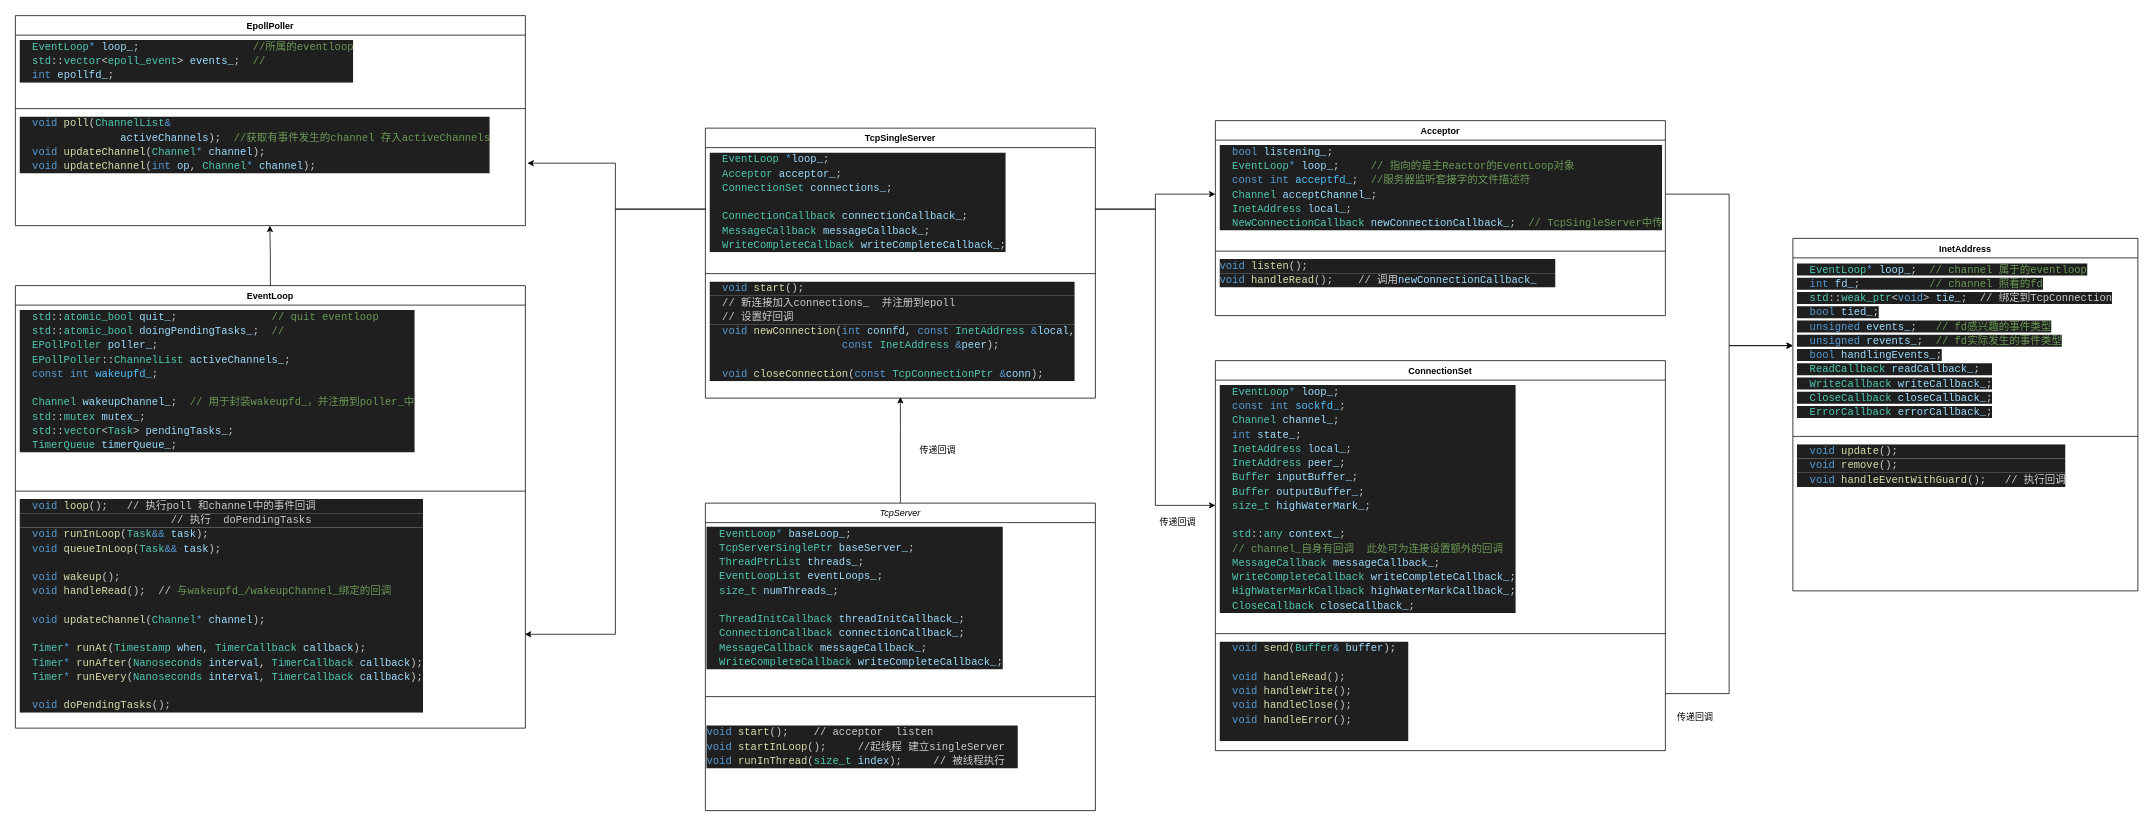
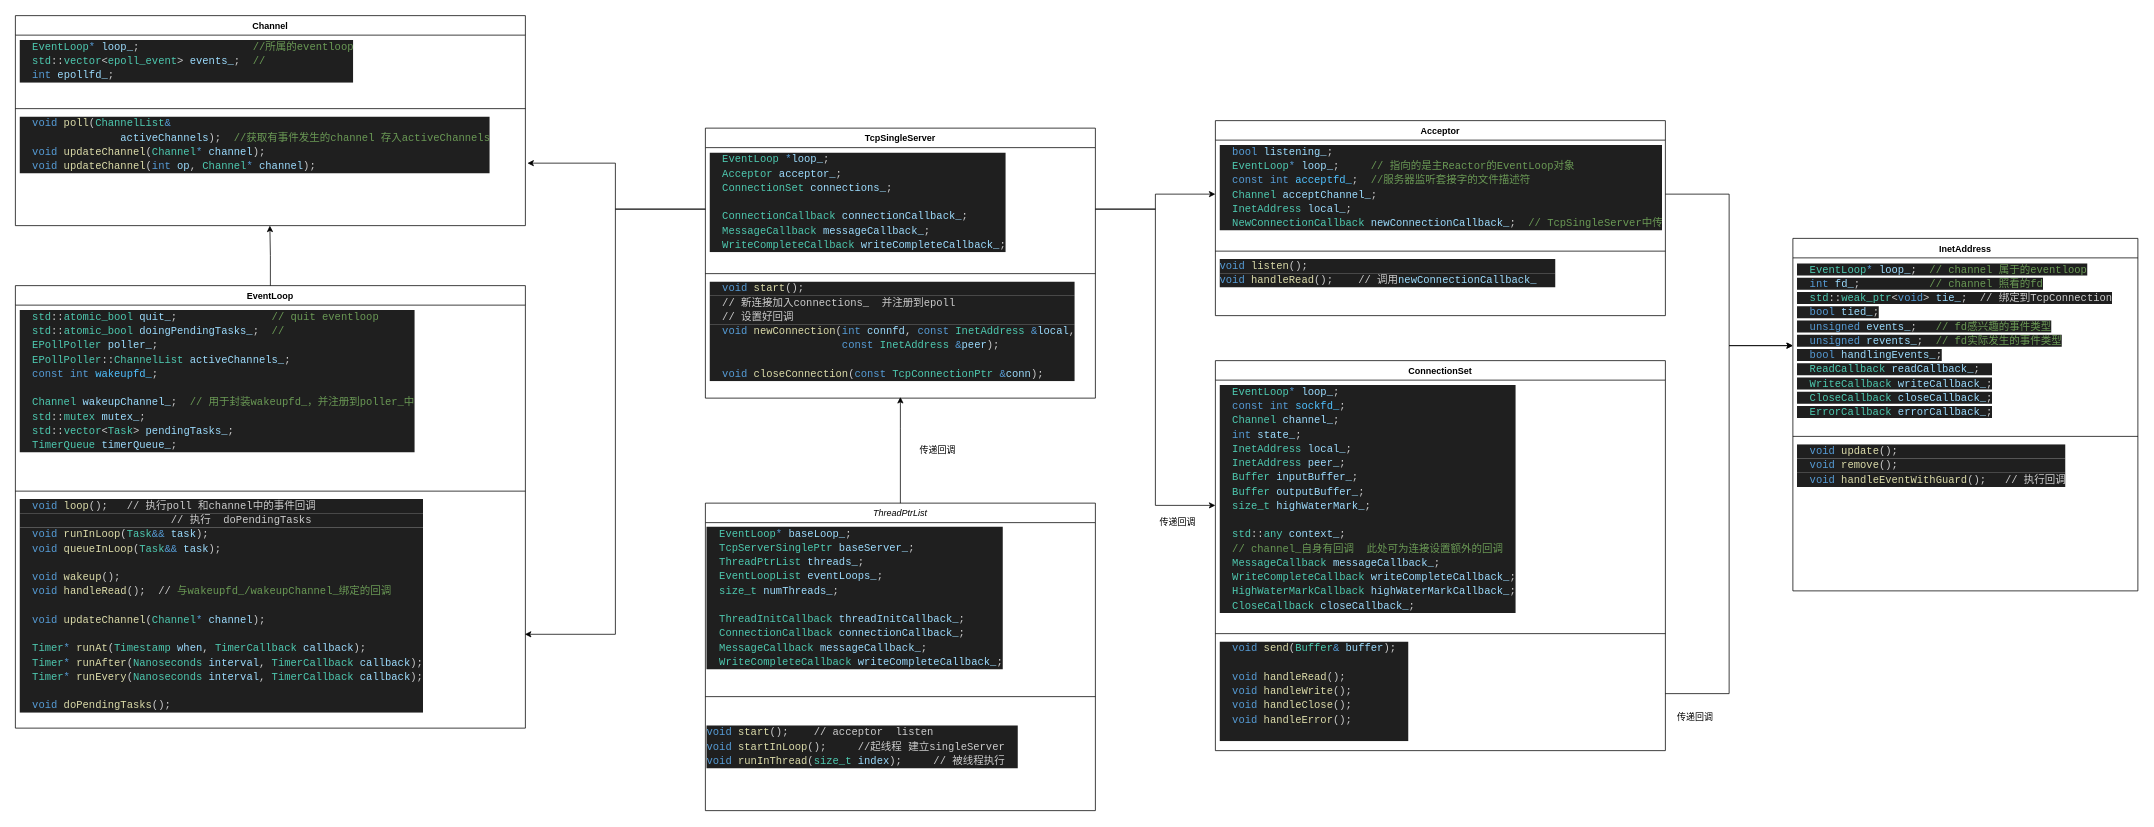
node "EpollPoller": label "EpollPoller" -> "Channel"
node "TcpServer": label "TcpServer" -> "ThreadPtrList"
